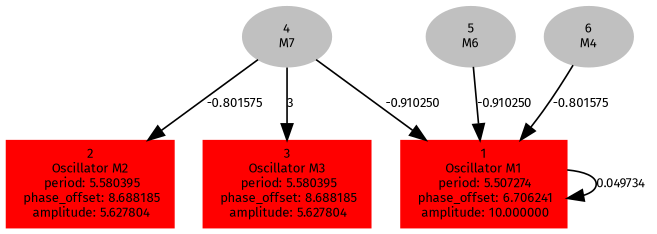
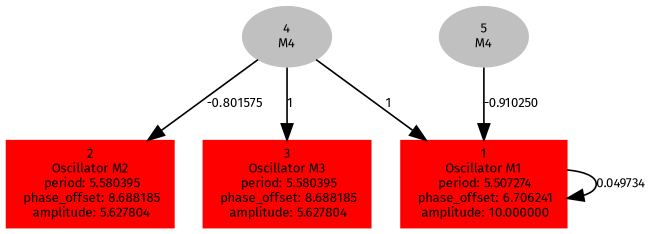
node "6": removed
node "4": text "M7" -> "M4"
node "5": text "M6" -> "M4"
edge "4" -> "3": label "3 " -> "1 "
edge "4" -> "1": label "-0.910250 " -> "1 "
